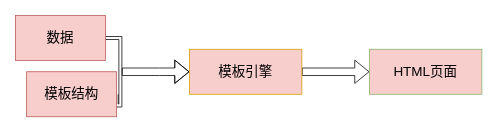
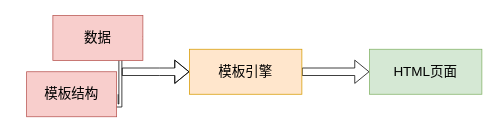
node "数据": moved (60, 38) -> (98, 38)
node "模板引擎": fillcolor #f8cecc -> #ffe6cc
node "HTML页面": fillcolor #f8cecc -> #d5e8d4
